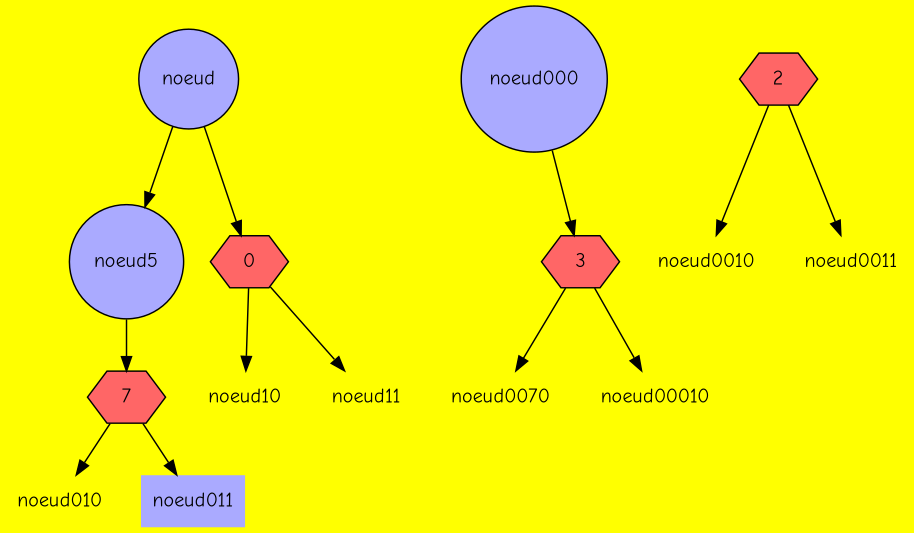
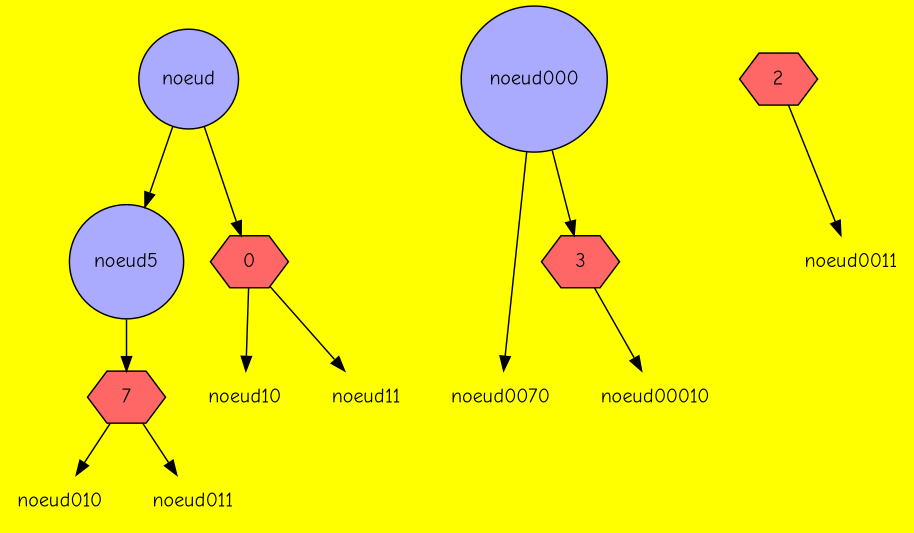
node "noeud0010": removed
edge "3" -> "noeud0070": now "noeud000" -> "noeud0070"
node "noeud011": fillcolor #aaaaff -> #ffff00
